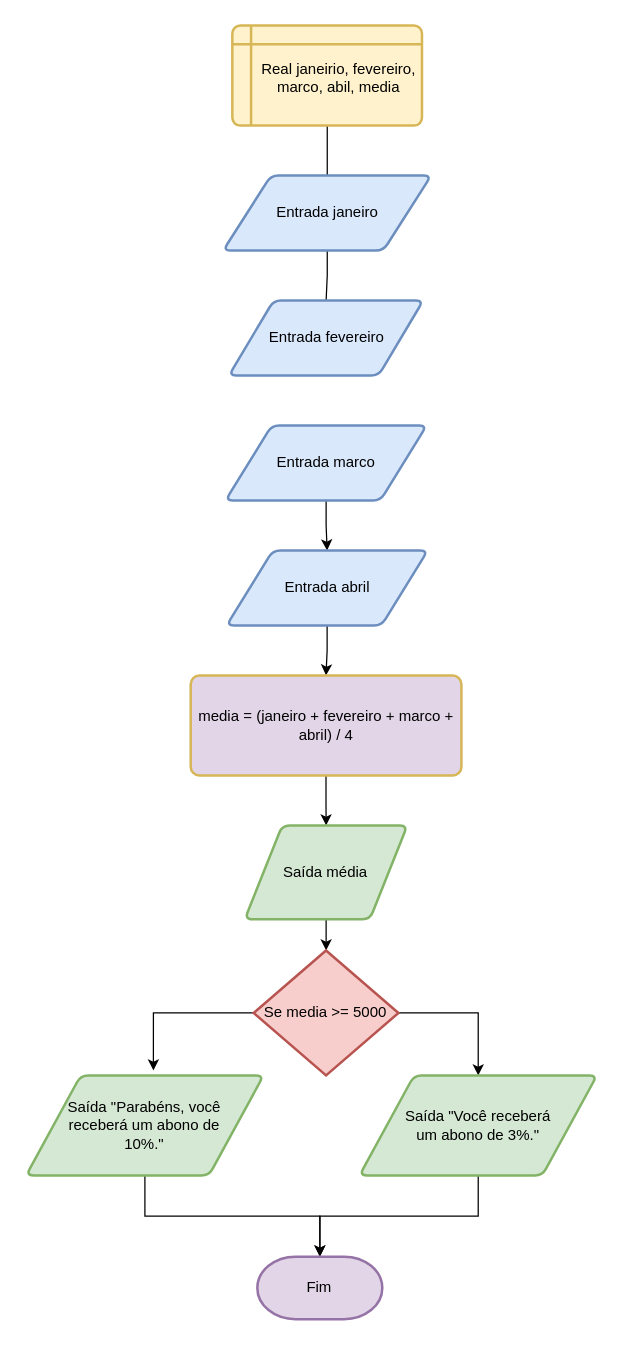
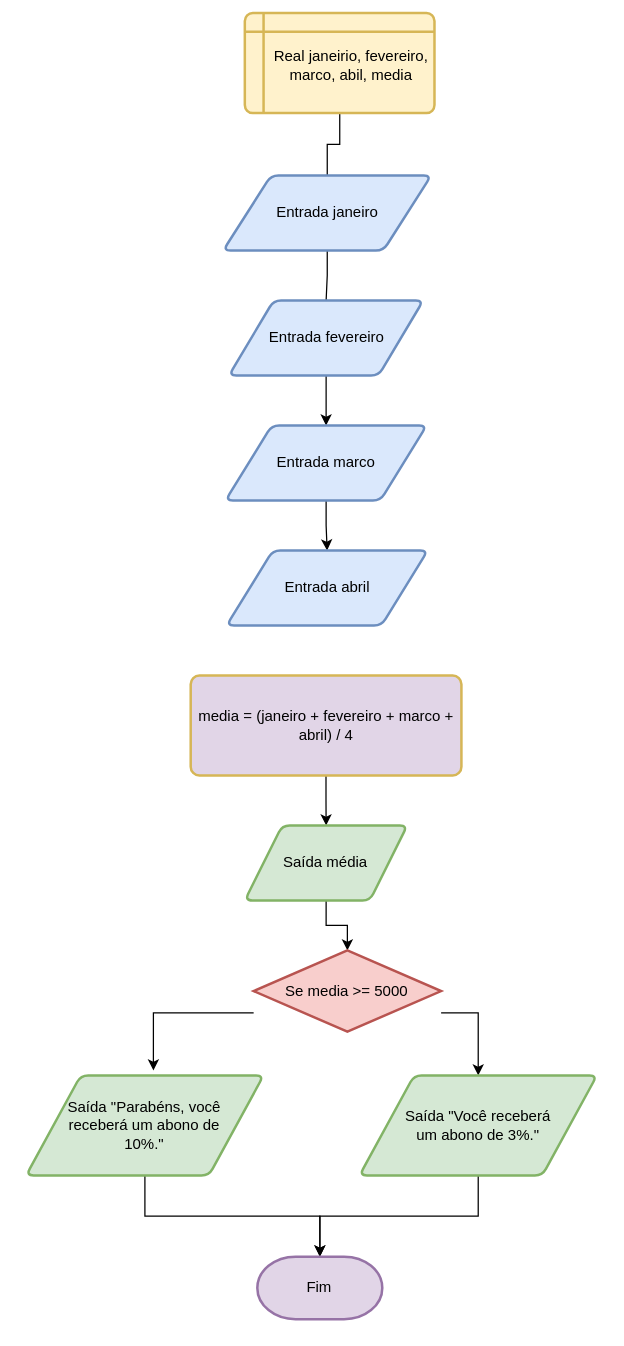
node "Real janeirio, fevereiro, marco, abil, media": moved (327, 76) -> (340, 63)
edge "Entrada fevereiro" -> "Entrada marco": added
edge "Entrada abril" -> "media = (janeiro + fevereiro + marco + abril) / 4": removed
node "Saída média": size 163x94 -> 163x75
node "Se media >= 5000": size 145x125 -> 188x81
